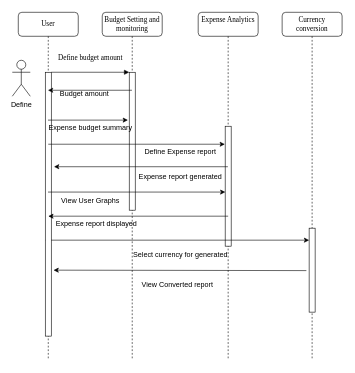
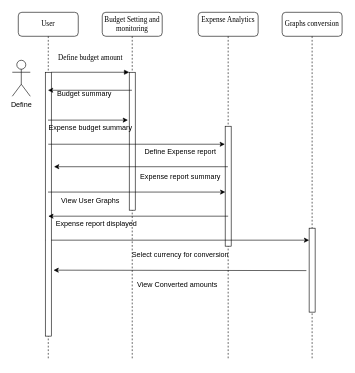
node "Currency conversion": label "Currency conversion" -> "Graphs conversion"
node "Budget amount": label "Budget amount" -> "Budget summary"
node "Expense report generated": label "Expense report generated" -> "Expense report summary"
node "Select currency for generated": label "Select currency for generated" -> "Select currency for conversion"
node "View Converted report": label "View Converted report" -> "View Converted amounts"
